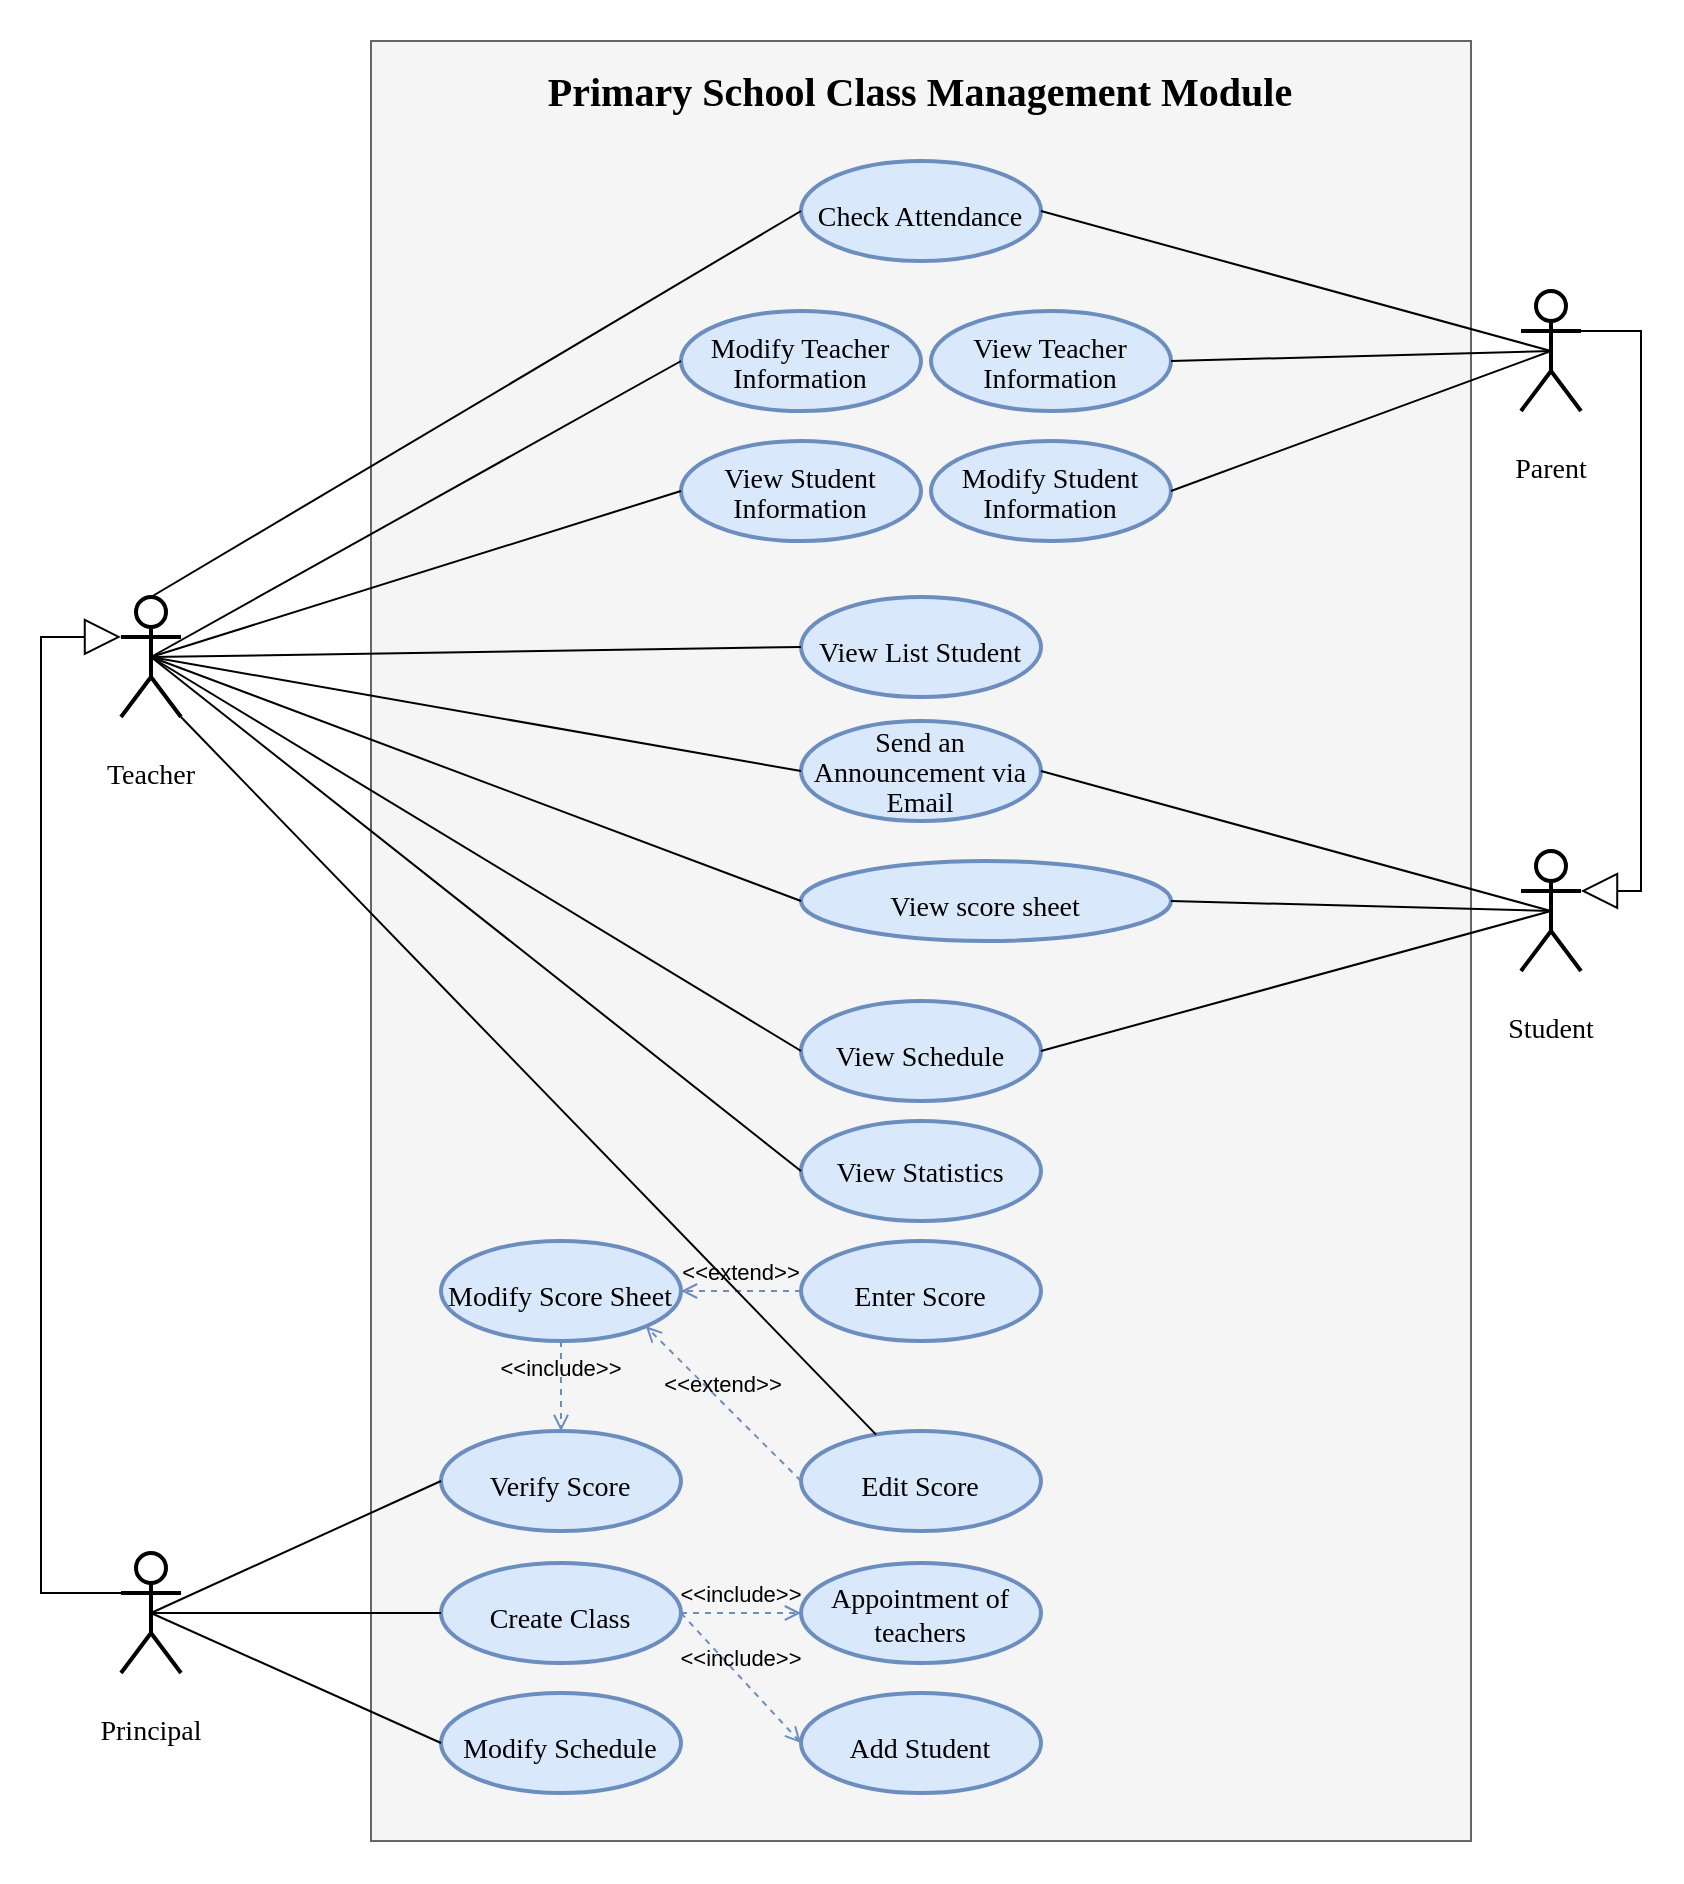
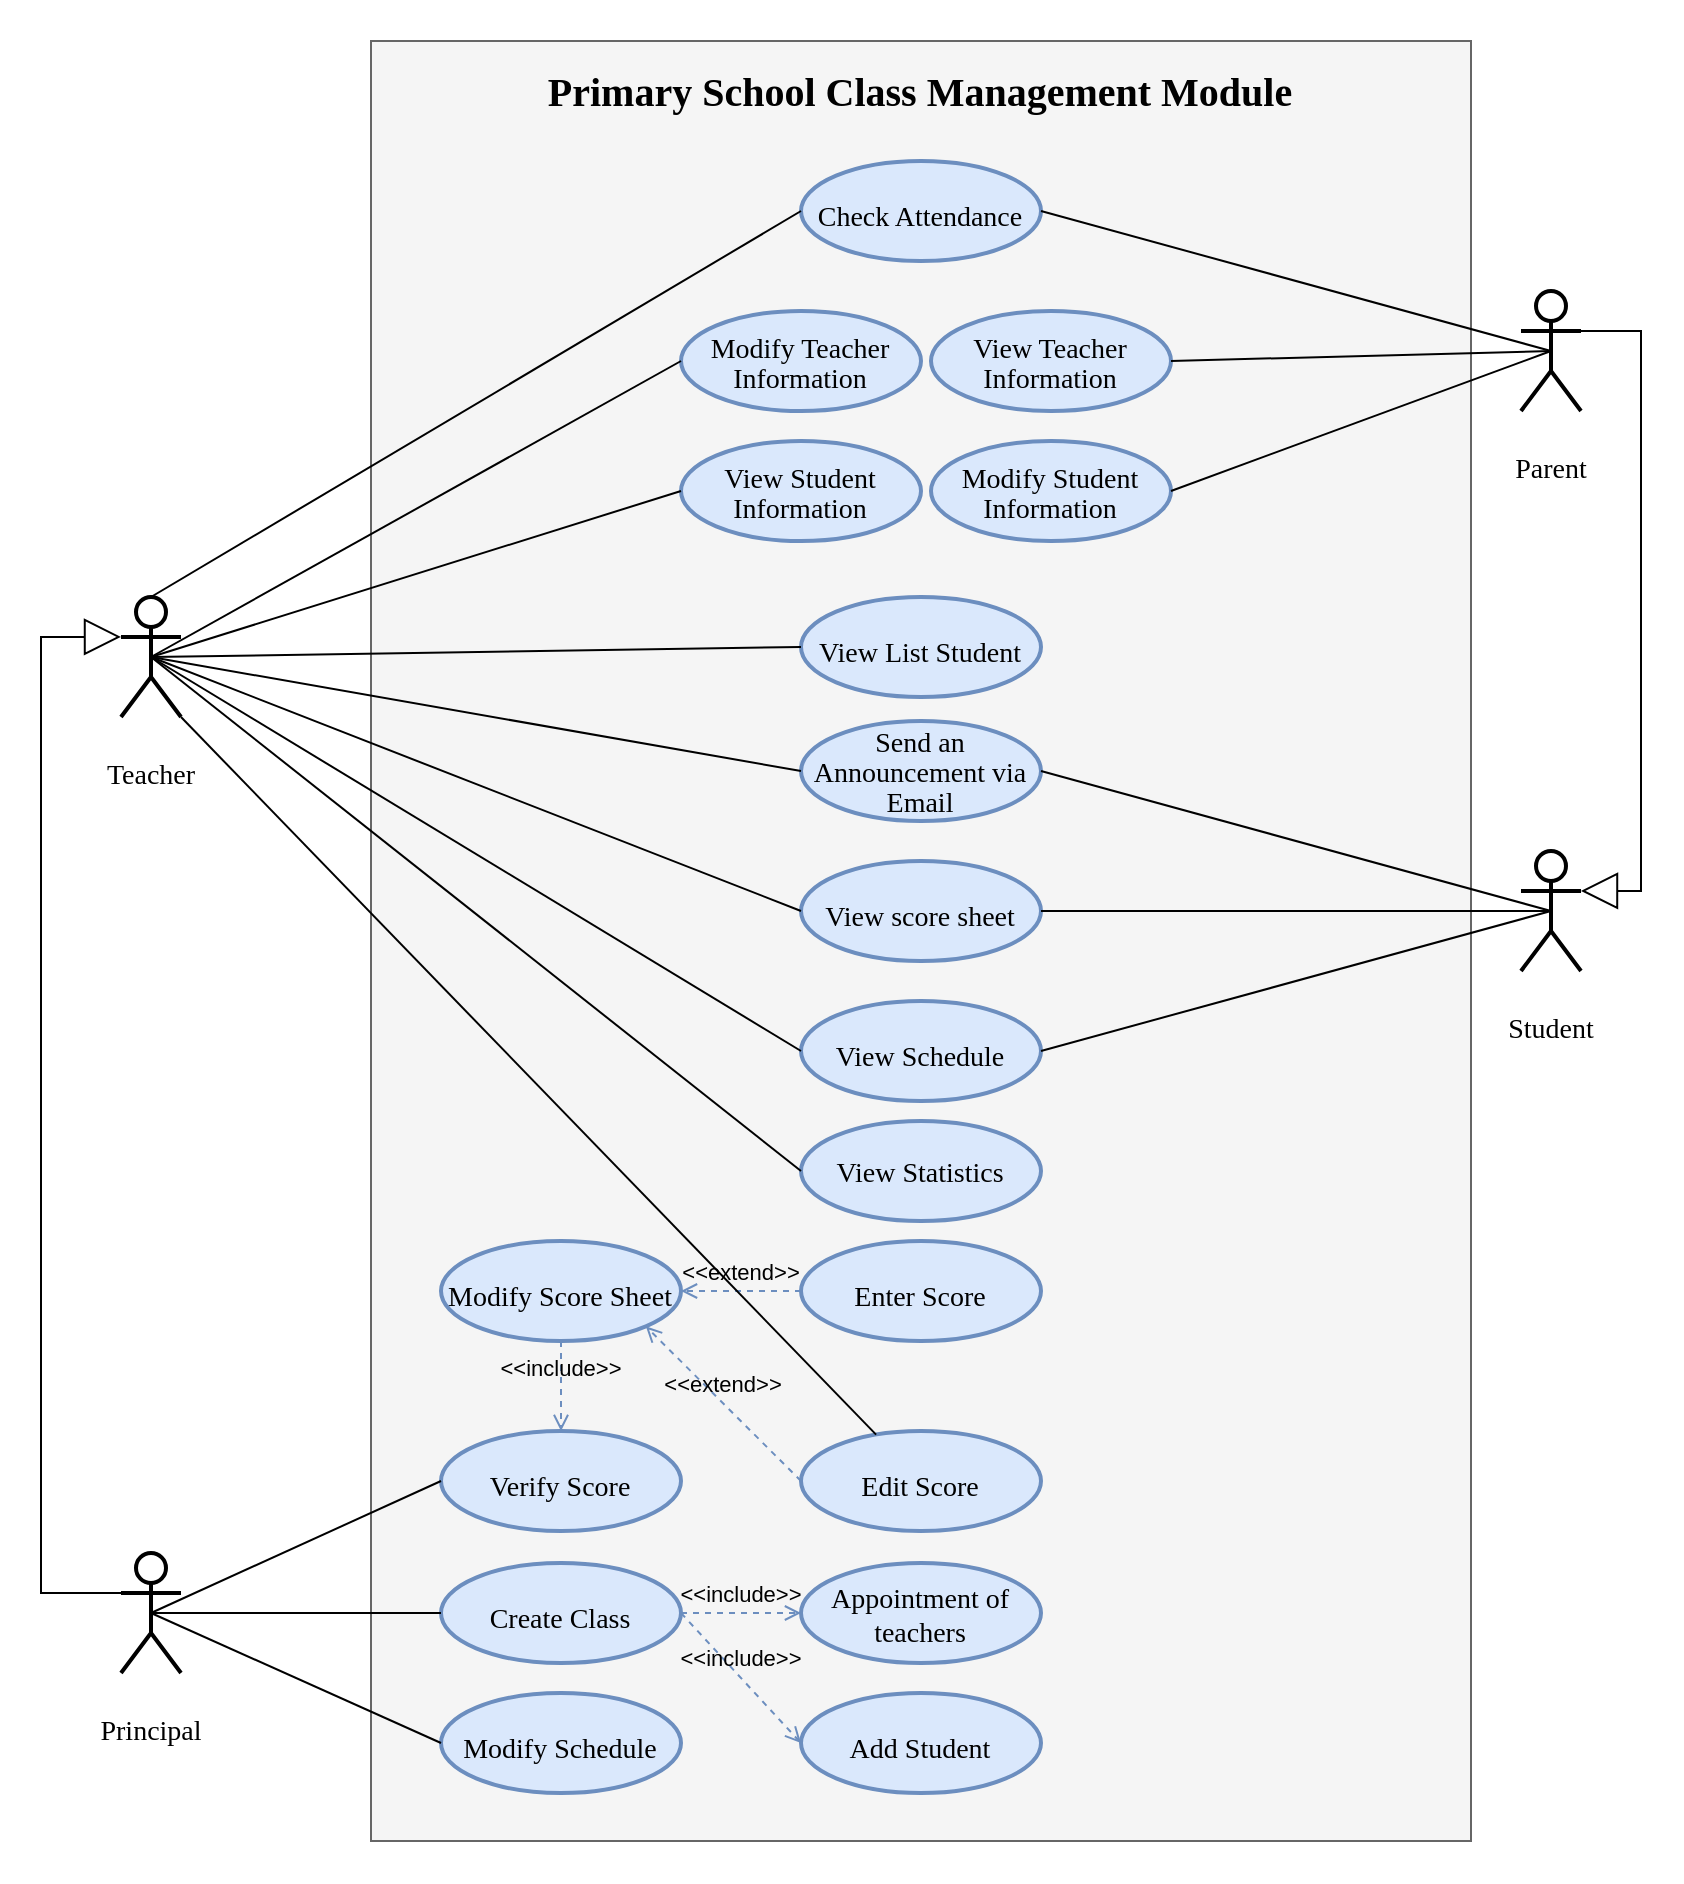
node "View score sheet": size 370x80 -> 240x100
